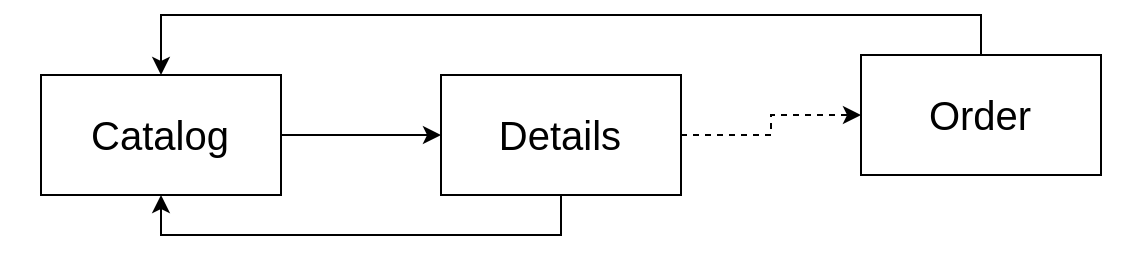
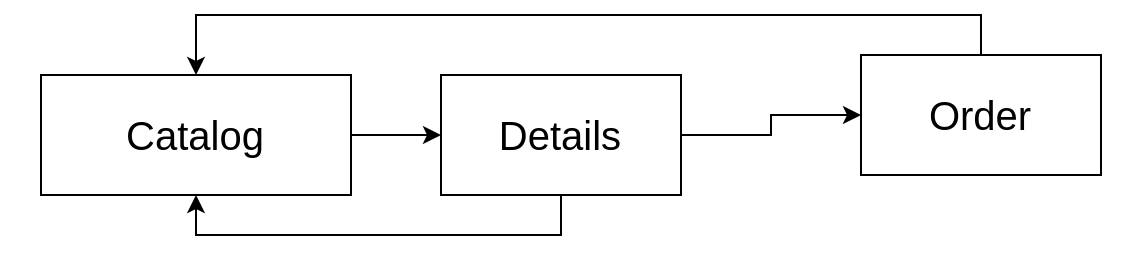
edge "Details" -> "Order": style dashed -> solid
node "Catalog": size 240x120 -> 310x120
